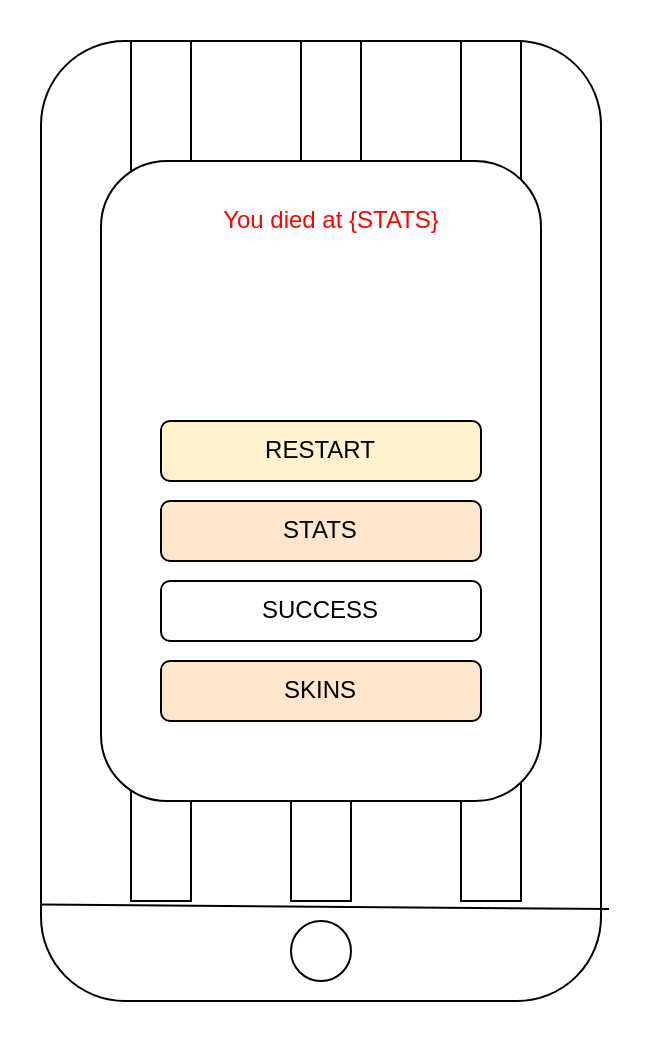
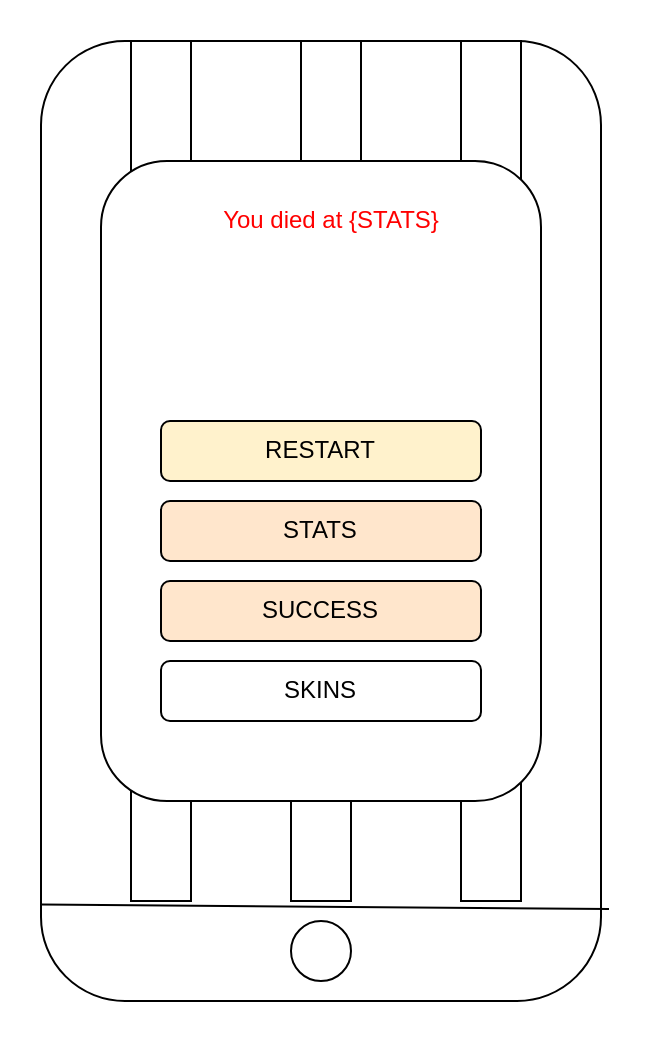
node "SUCCESS": fillcolor #ffffff -> #ffe6cc
node "SKINS": fillcolor #ffe6cc -> #ffffff
